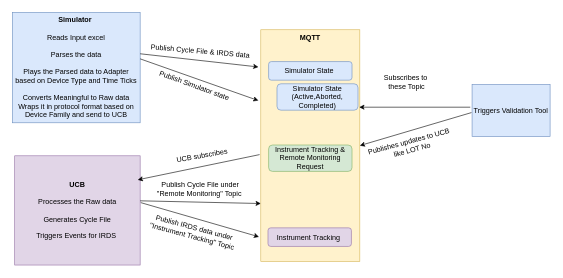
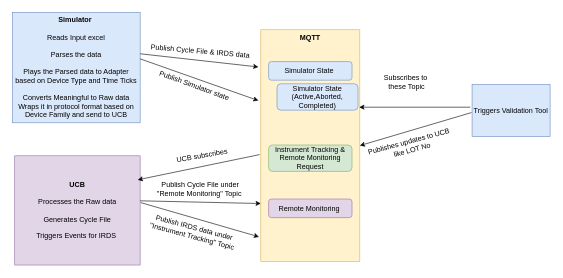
node "Remote Monitoring": added
node "Instrument Tracking": removed
